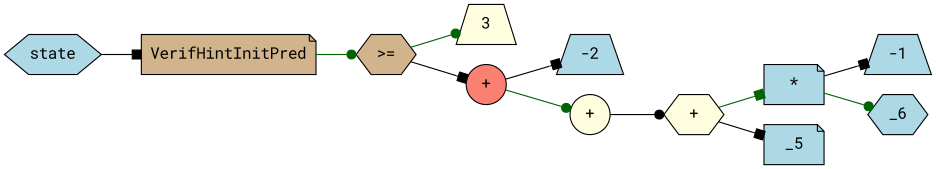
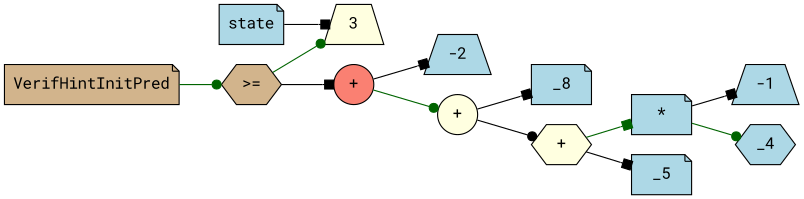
node "state": shape hexagon -> note
edge "state" -> "VerifHintInitPred": now "state" -> "3"
node "_8": added
node "_6": label "_6" -> "_4"
